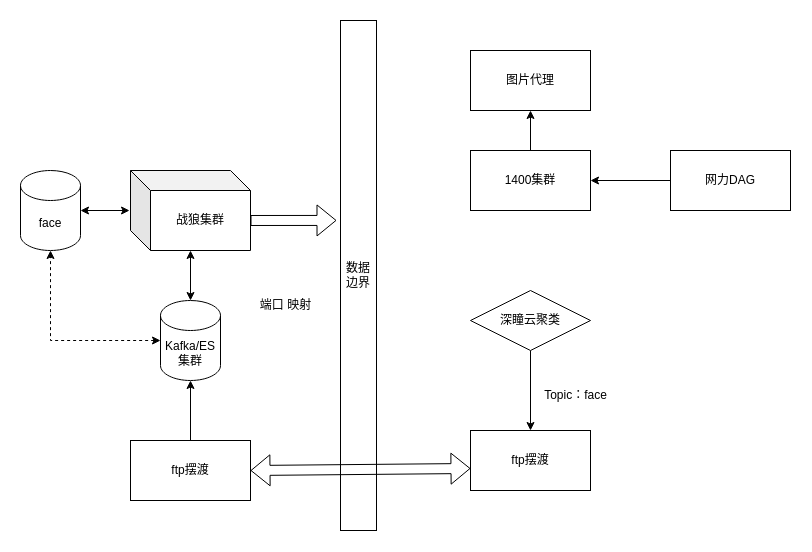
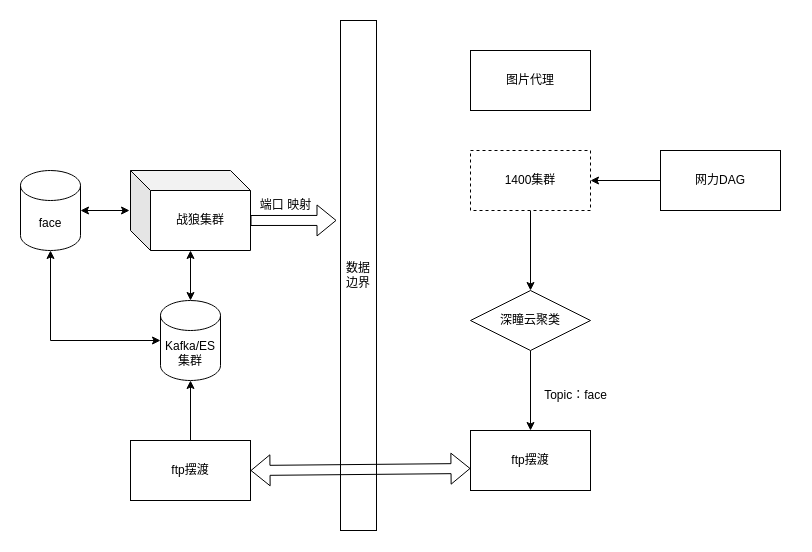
edge "1400集群" -> "图片代理": now "1400集群" -> "深瞳云聚类"
node "1400集群": style solid -> dashed
node "网力DAG": moved (731, 181) -> (721, 181)
node "端口 映射": moved (286, 306) -> (286, 206)
edge "face" -- "Kafka/ES 集群": style dashed -> solid
